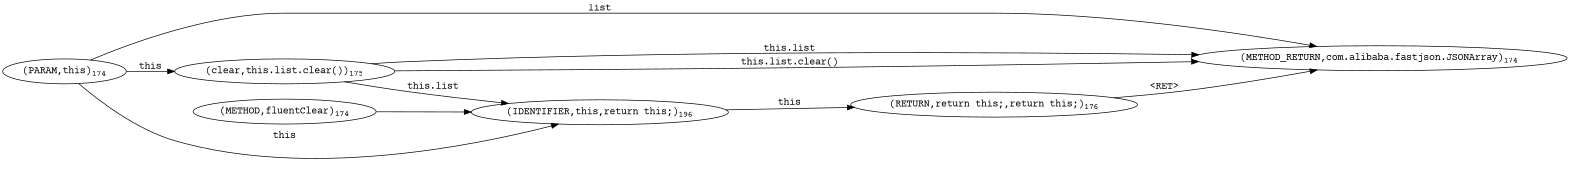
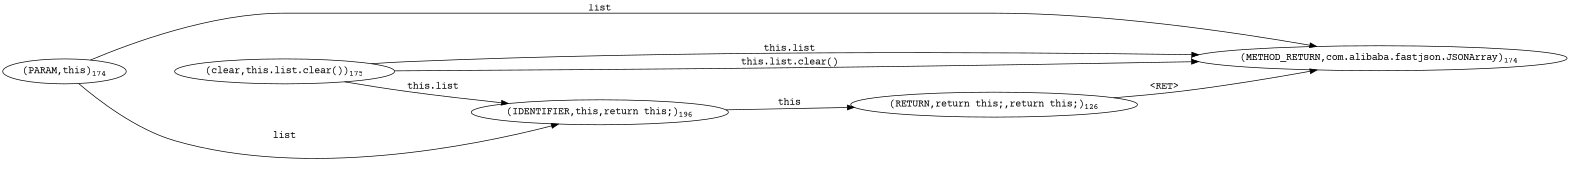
edge "(PARAM,this)" -> "(clear,this.list.clear())": removed, label "this"
node "(RETURN,return this;,return this;)": text "176" -> "126"
node "(METHOD,fluentClear)": removed
edge "(PARAM,this)" -> "(IDENTIFIER,this,return this;)": label "this" -> "list"
